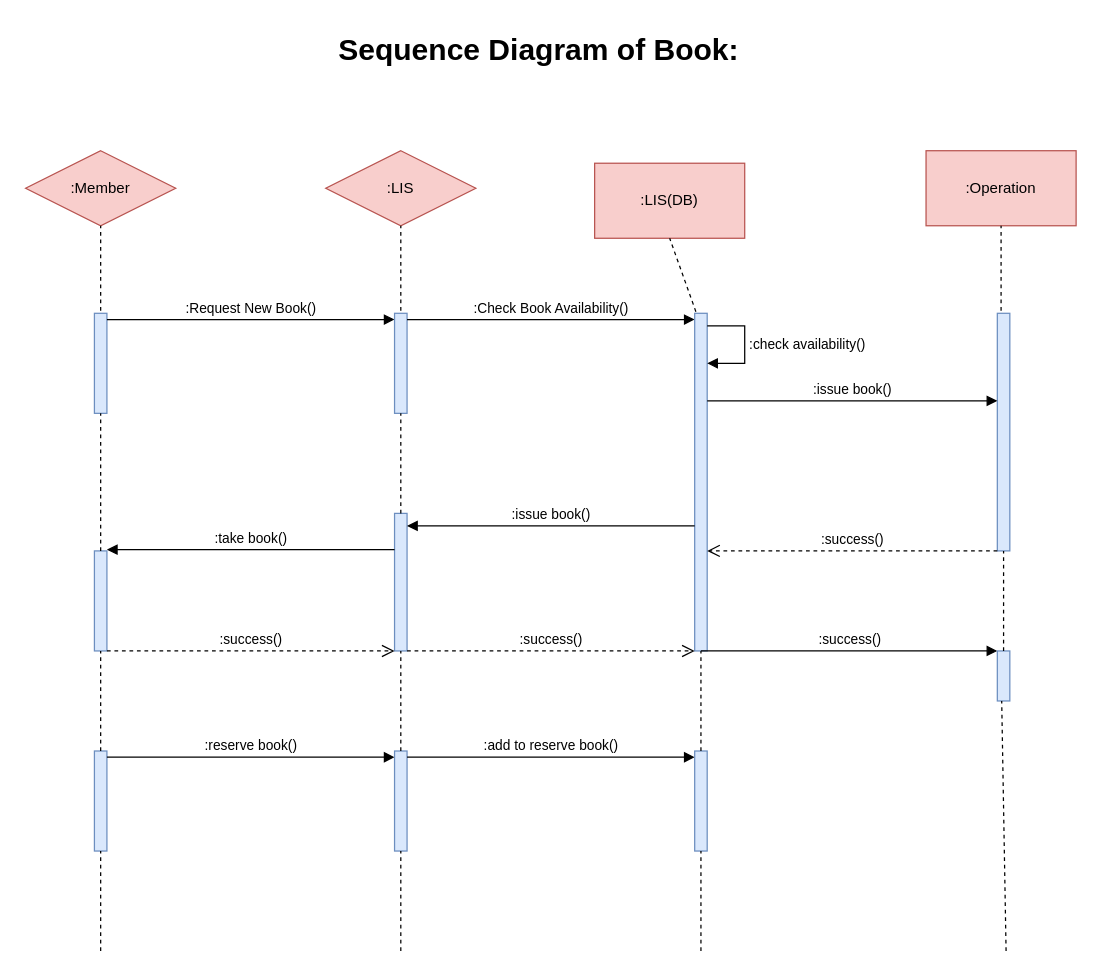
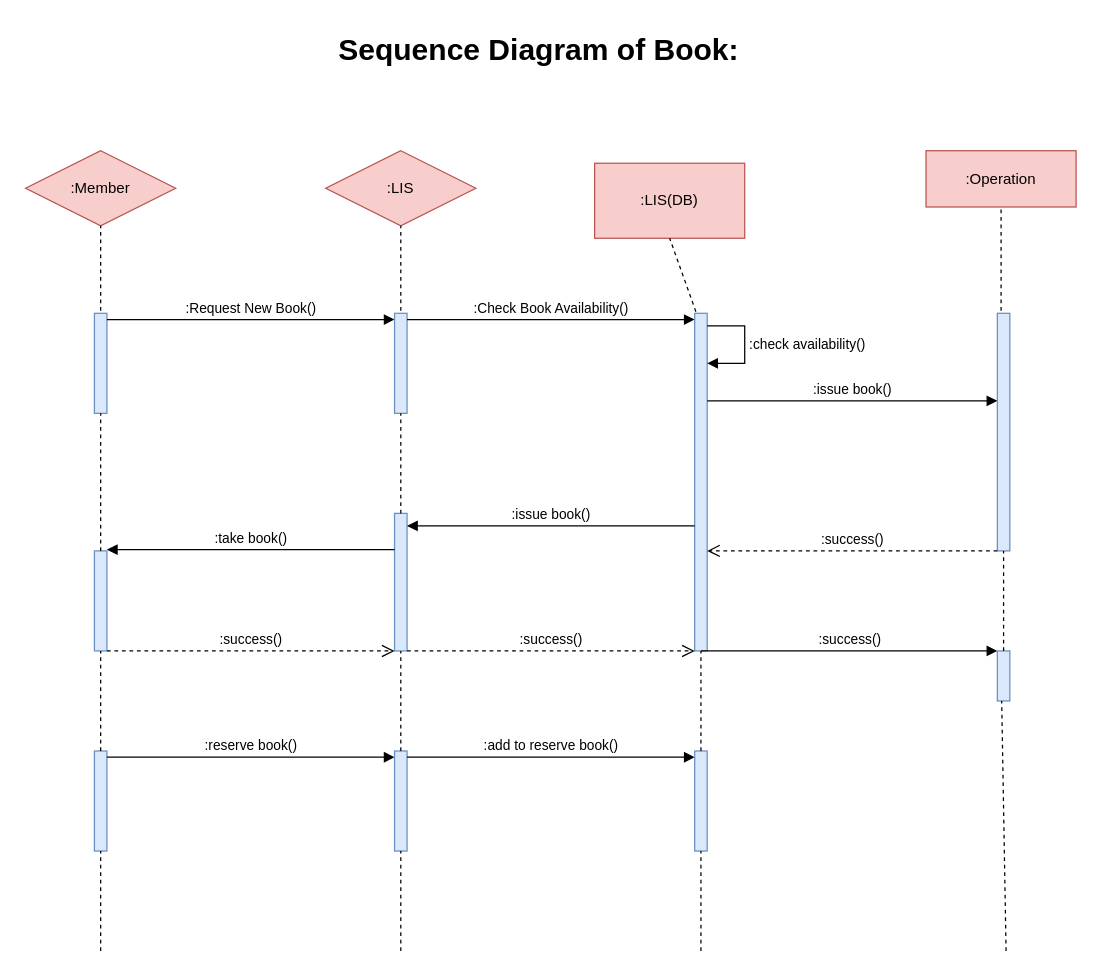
node ":Operation": size 150x75 -> 150x56
